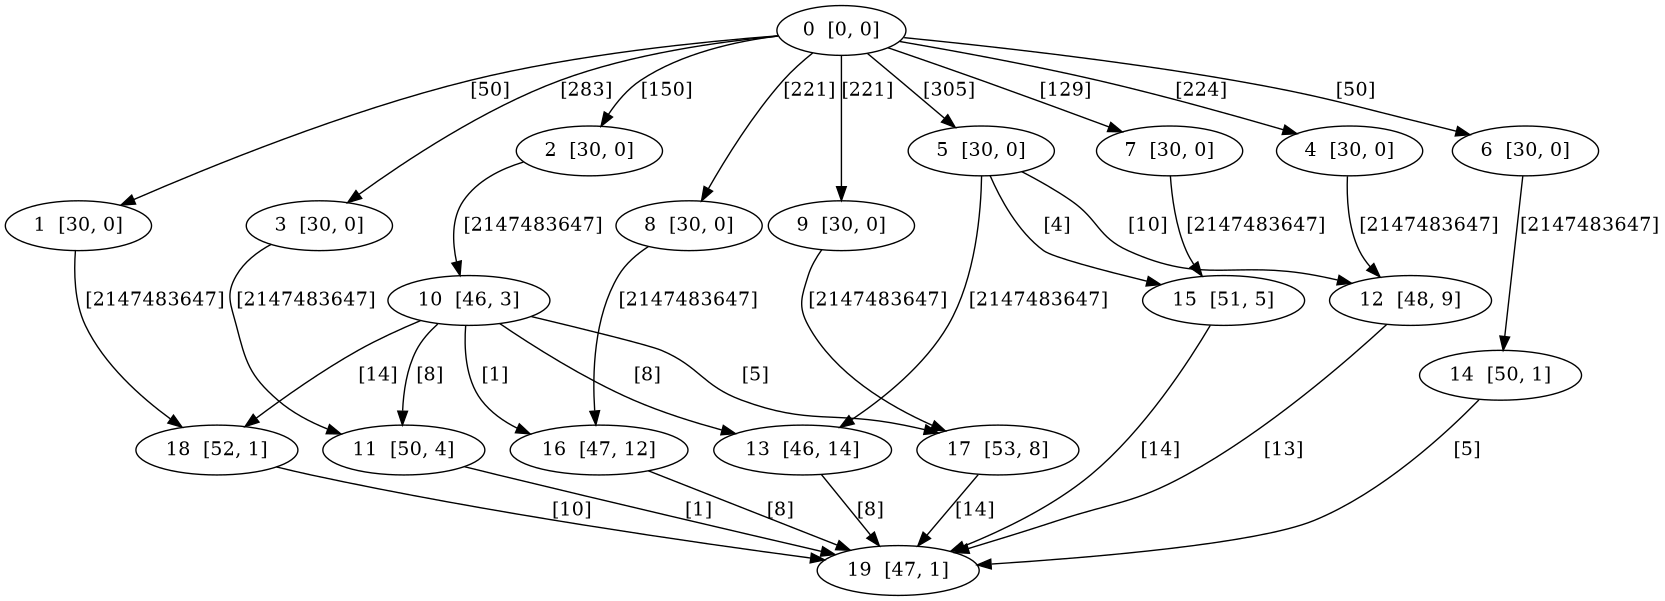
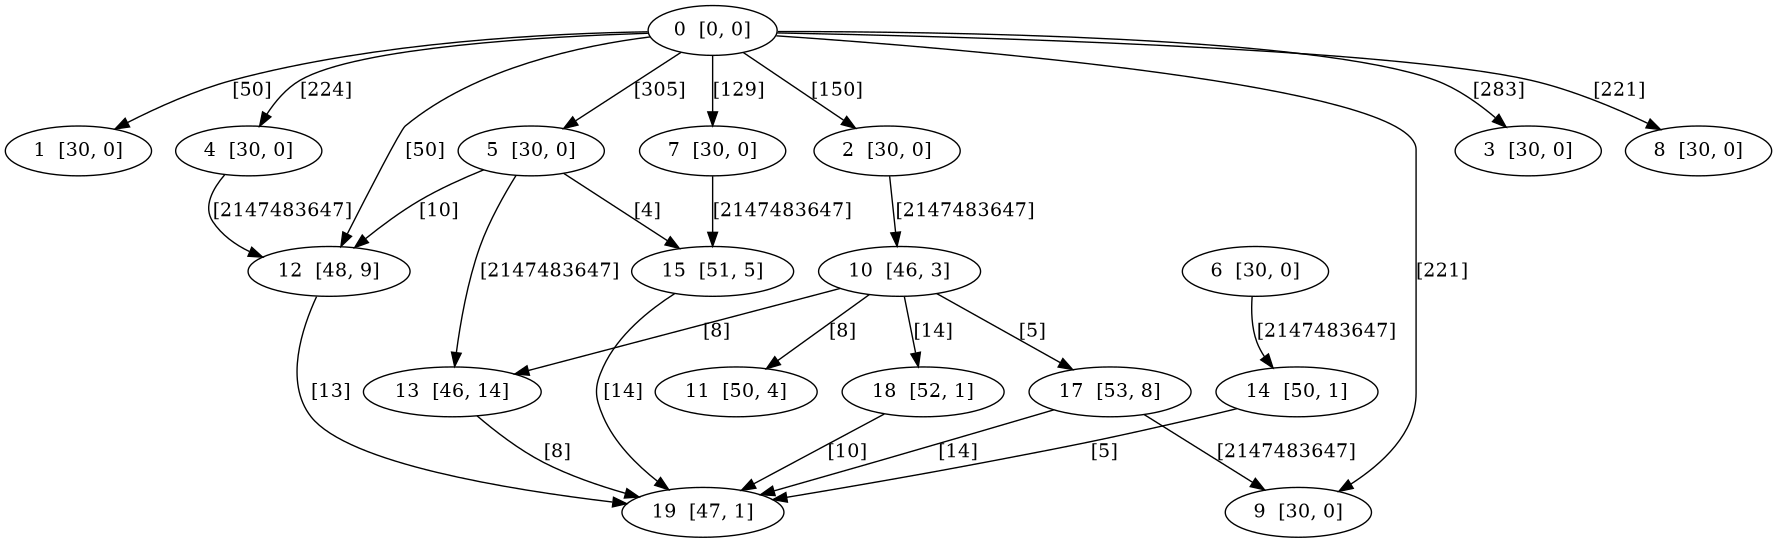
edge "0  [0, 0]" -> "6  [30, 0]": now "0  [0, 0]" -> "12  [48, 9]"
edge "1  [30, 0]" -> "18  [52, 1]": removed, label "[2147483647]"
edge "3  [30, 0]" -> "11  [50, 4]": removed, label "[2147483647]"
edge "9  [30, 0]" -> "17  [53, 8]": reversed
node "16  [47, 12]": removed
edge "11  [50, 4]" -> "19  [47, 1]": removed, label "[1]"
